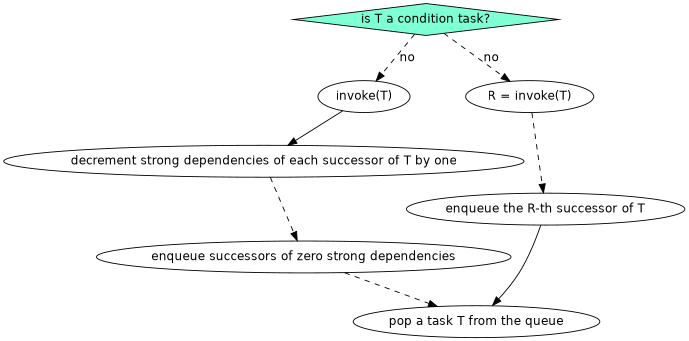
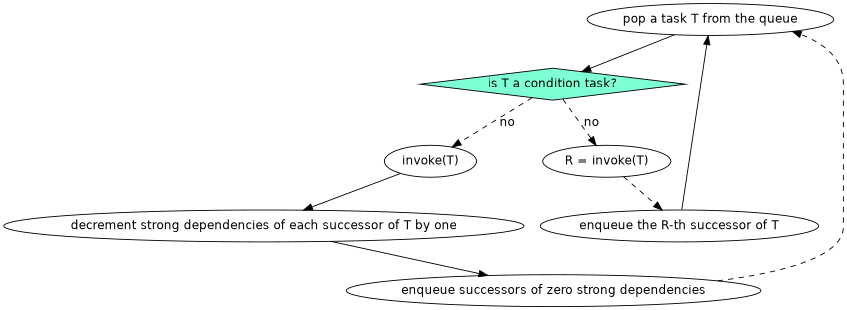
edge "pop a task T from the queue" -> "is T a condition task?": added
edge "decrement strong dependencies of each successor of T by one" -> "enqueue successors of zero strong dependencies": style dashed -> solid
